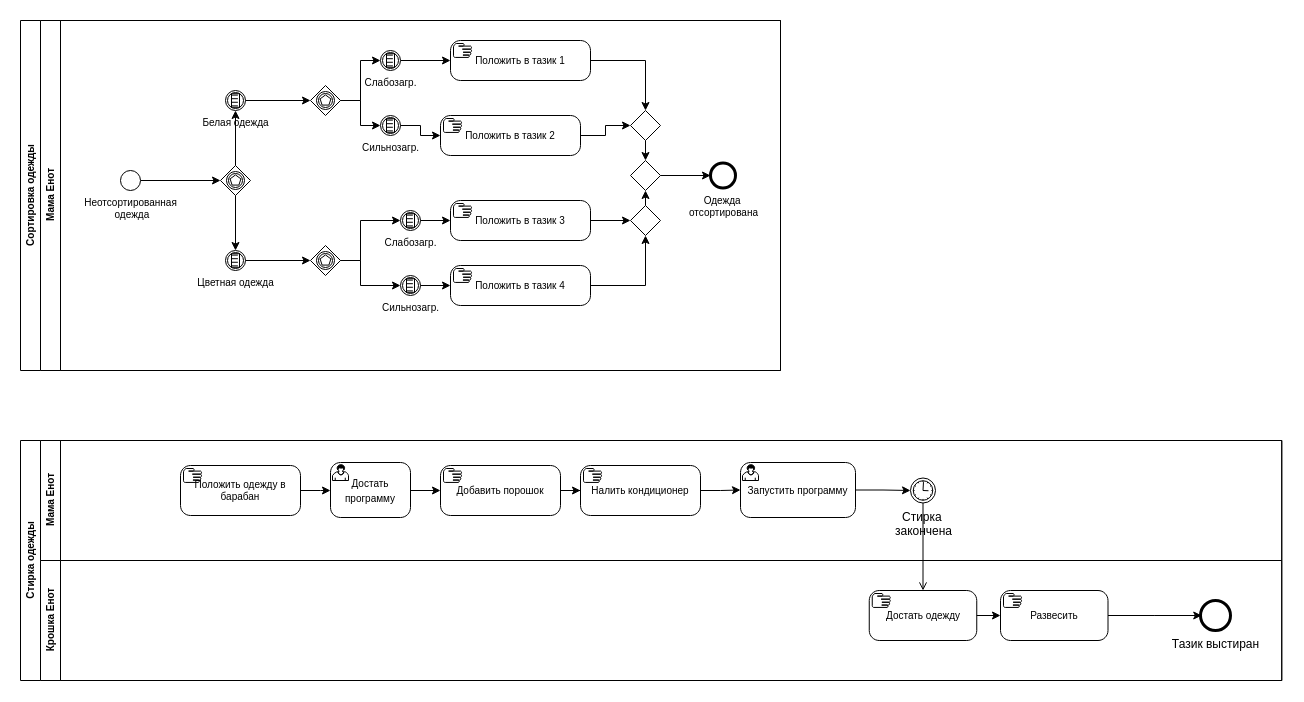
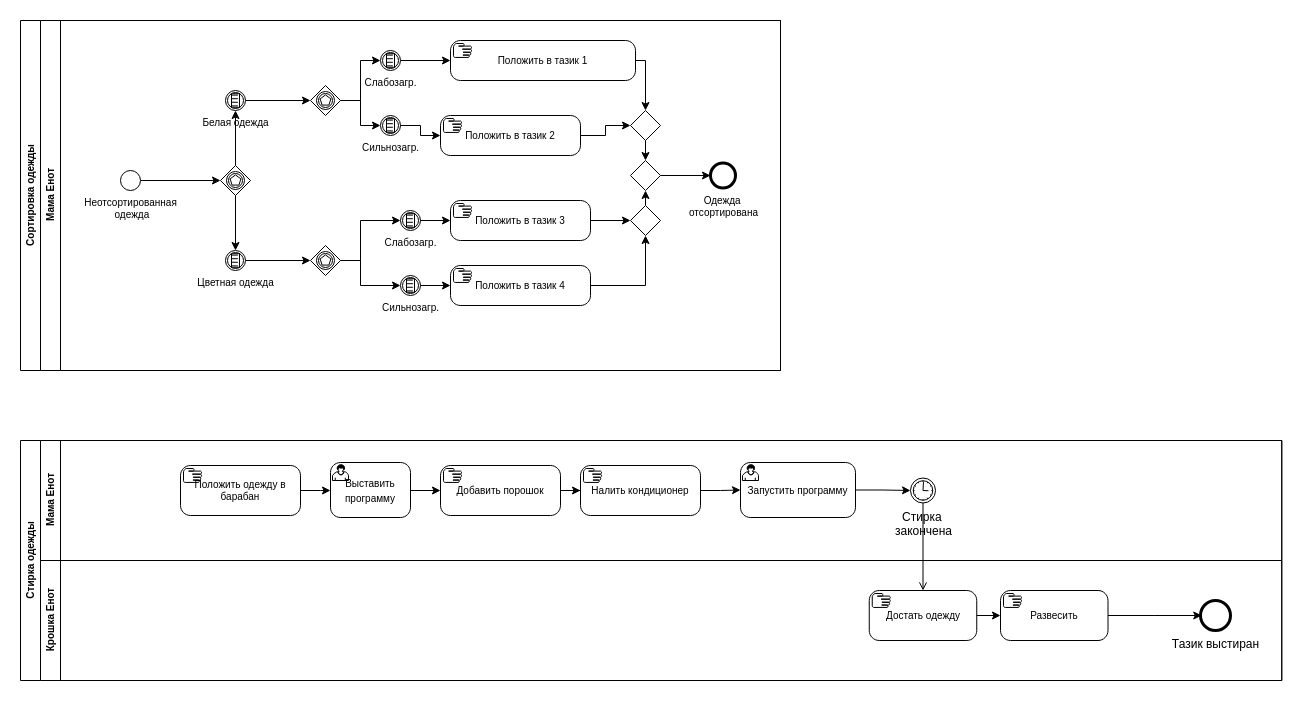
node "Положить в тазик 1": size 140x40 -> 185x40
node "Достать программу": label "Достать программу" -> "Выставить программу"
